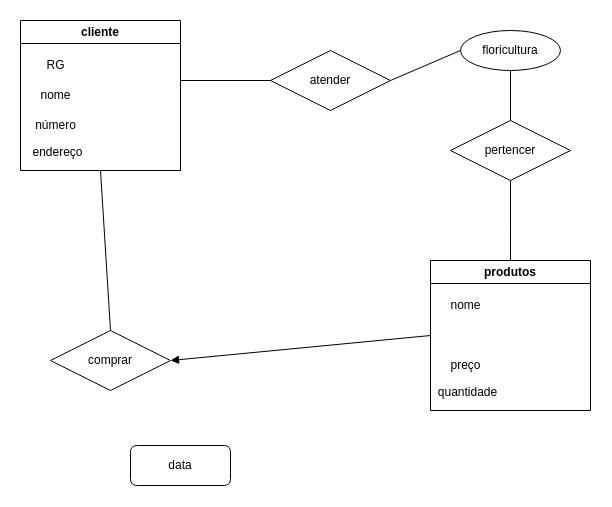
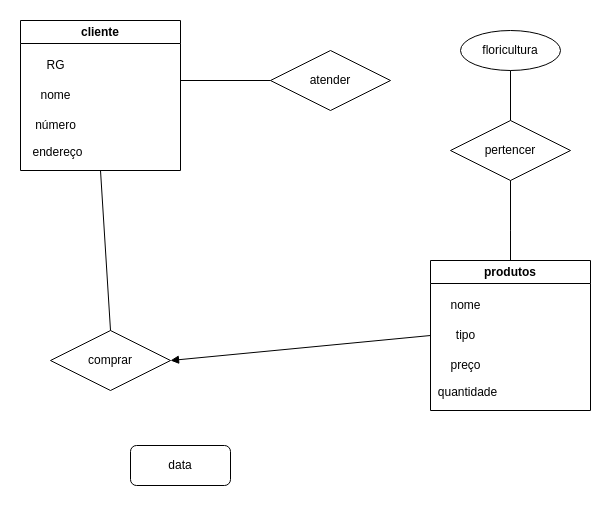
edge "floricultura" -- "atender": removed
node "tipo": added
